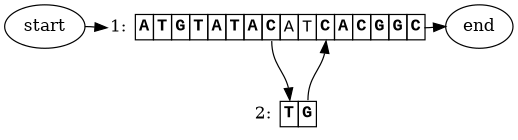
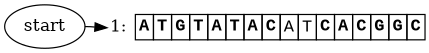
node "end": removed
node "2:": removed
